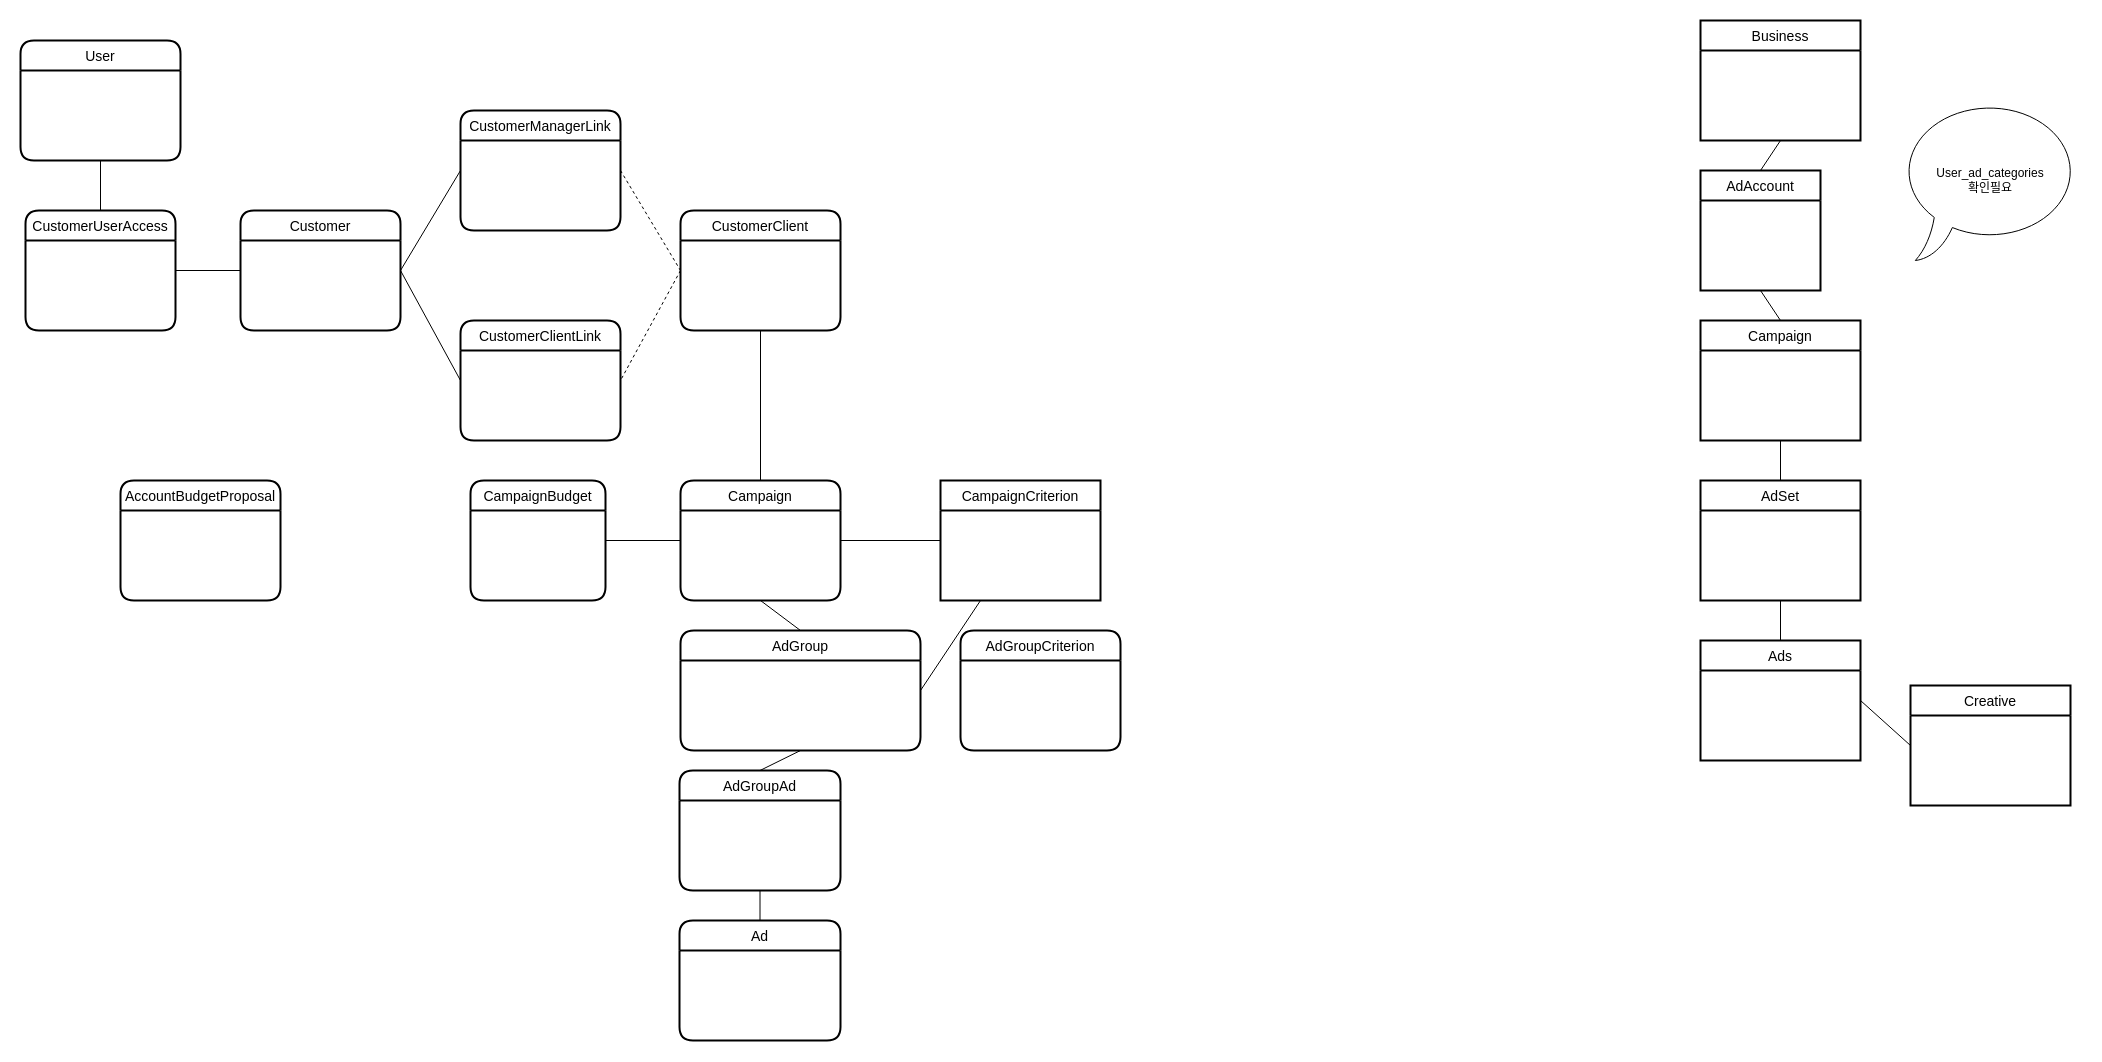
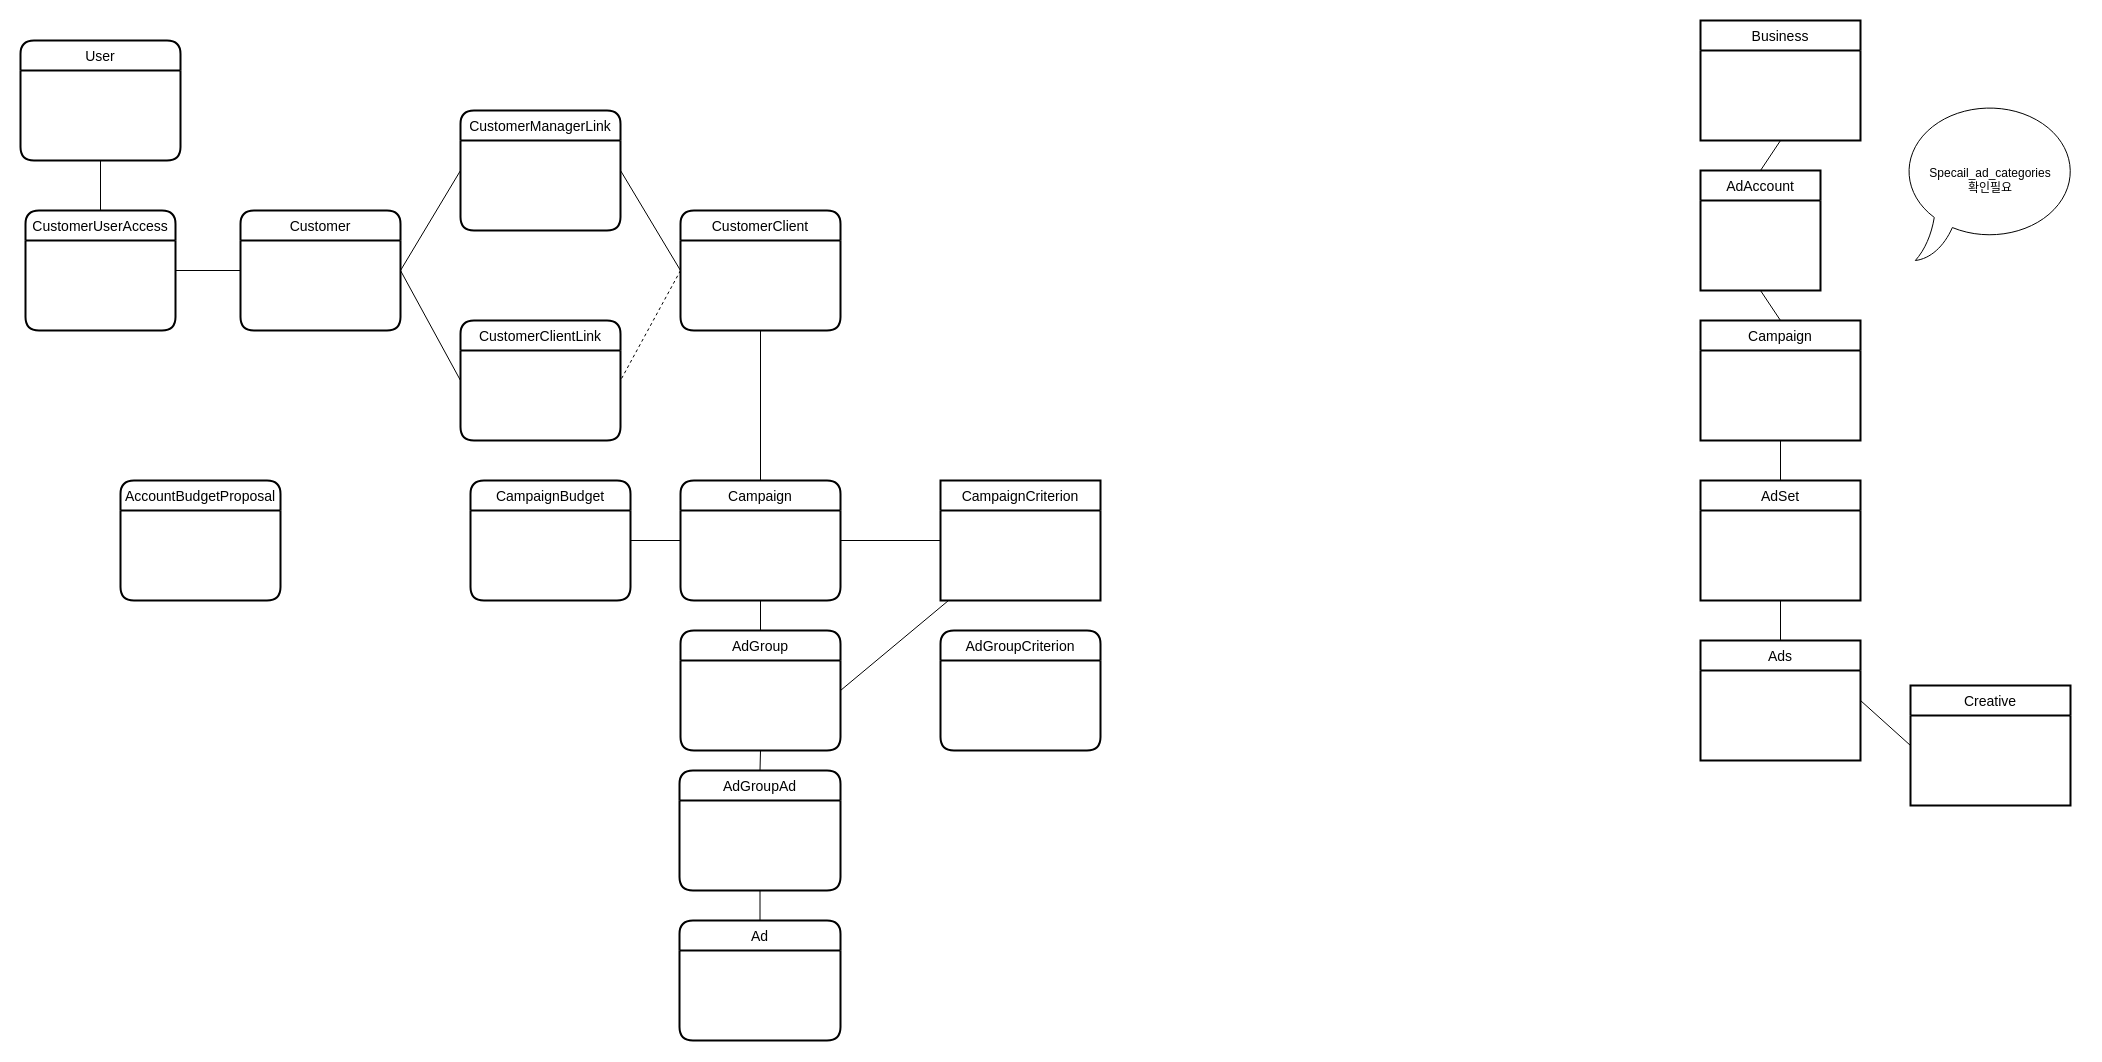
node "User_ad_categories 확인필요": label "User_ad_categories 확인필요" -> "Specail_ad_categories 확인필요"
edge "CustomerManagerLink" -- "CustomerClient": style dashed -> solid
node "CampaignBudget": size 135x120 -> 160x120
node "AdGroup": size 240x120 -> 160x120
node "AdGroupCriterion": moved (1041, 691) -> (1021, 691)
